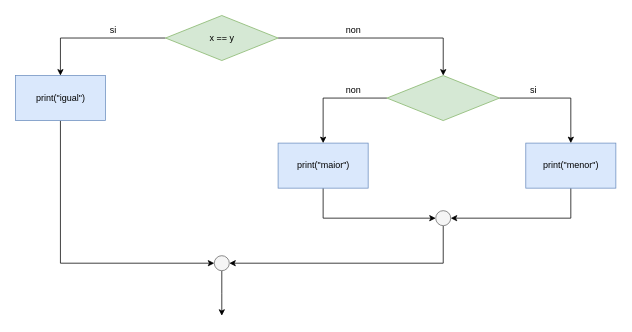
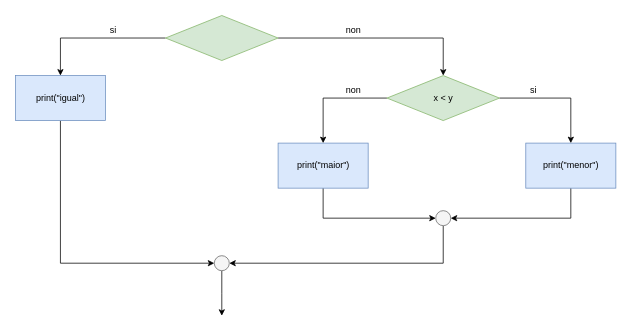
node "x == y": removed
node "x < y": added
